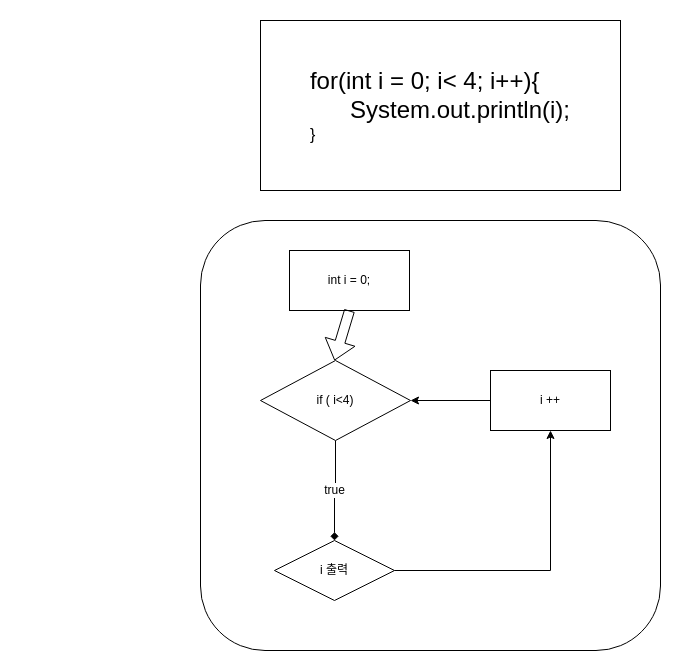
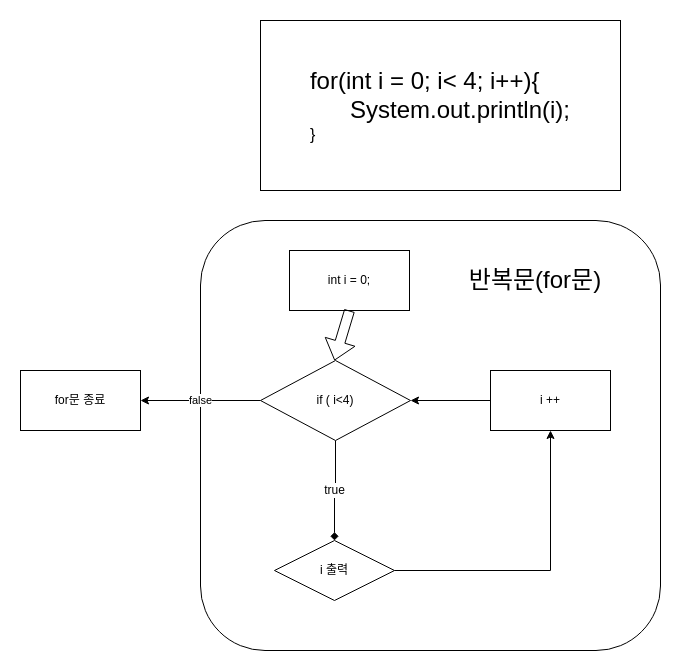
node "반복문(for문)": added
node "for문 종료": added
edge "if ( i<4)" -> "for문 종료": added, label "false"
